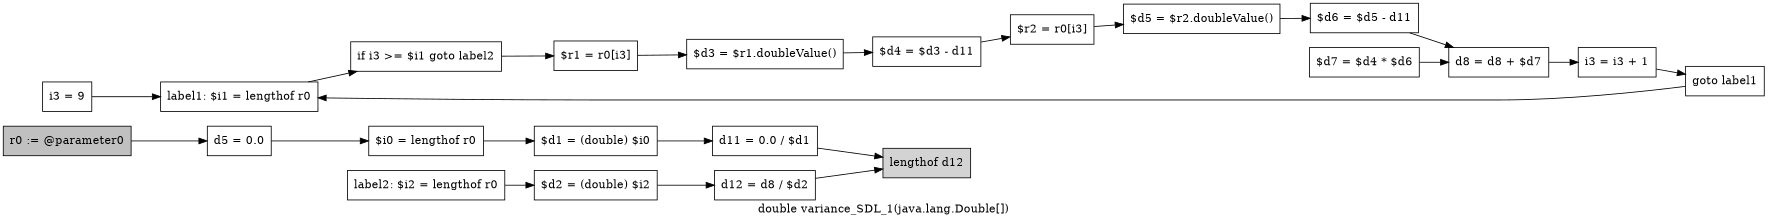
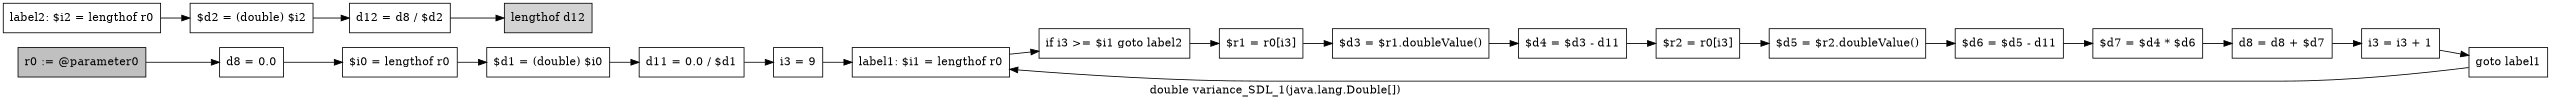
edge "$d6 = $d5 - d11" -> "d8 = d8 + $d7": now "$d6 = $d5 - d11" -> "$d7 = $d4 * $d6"
node "d5 = 0.0": label "d5 = 0.0" -> "d8 = 0.0"
edge "d11 = 0.0 / $d1" -> "lengthof d12": now "d11 = 0.0 / $d1" -> "i3 = 9"
